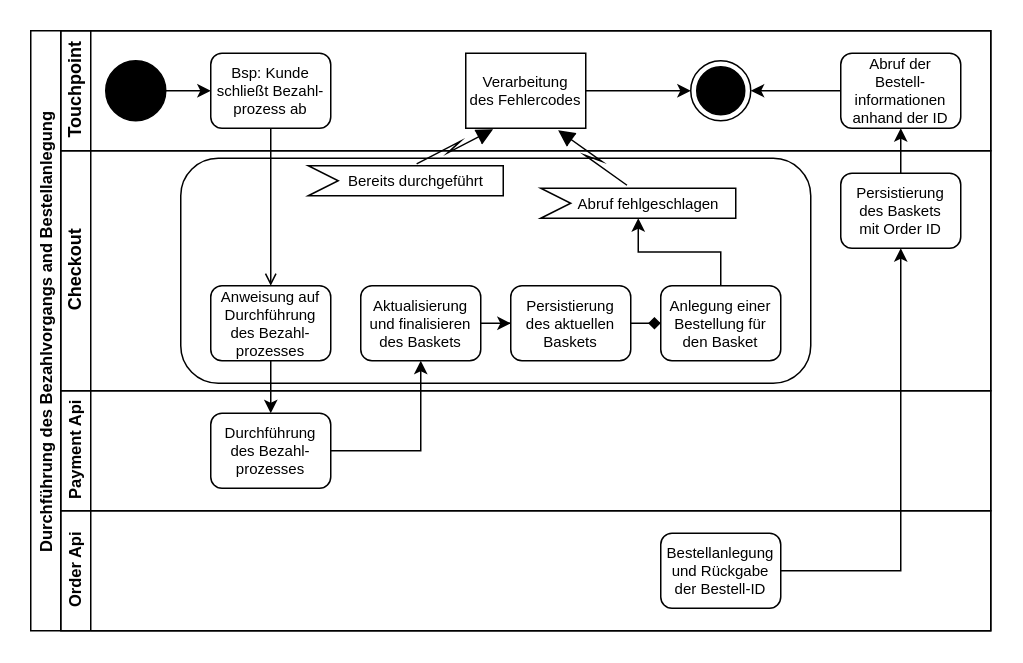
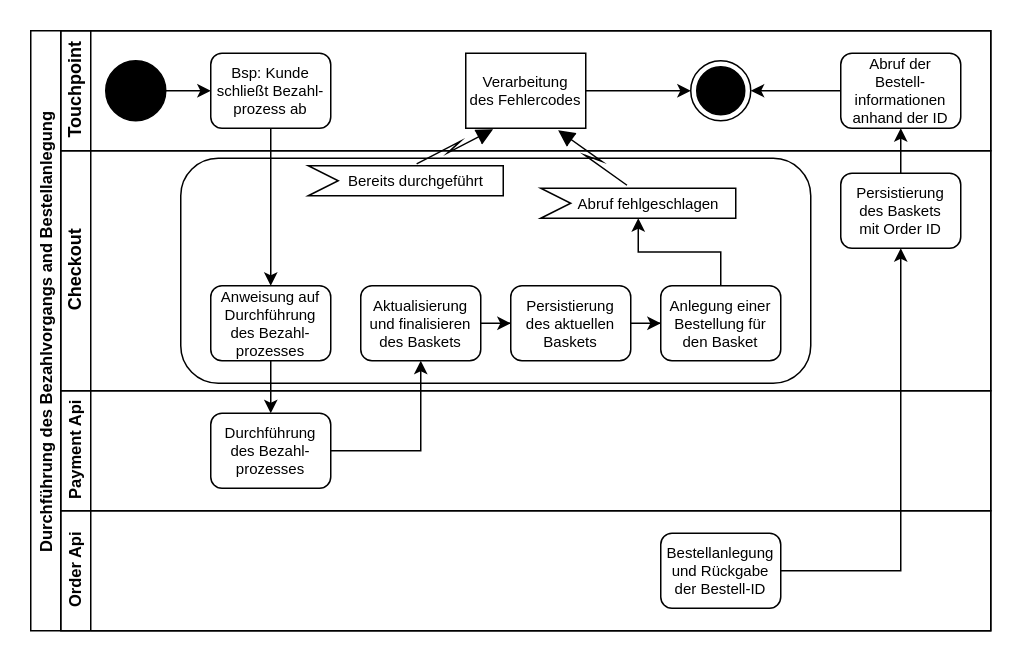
edge "Bsp: Kunde schließt Bezahl- prozess ab" -> "Anweisung auf Durchführung des Bezahl- prozesses": arrowhead open -> classic
edge "Persistierung des aktuellen Baskets" -> "Anlegung einer Bestellung für den Basket": arrowhead diamond -> classic
